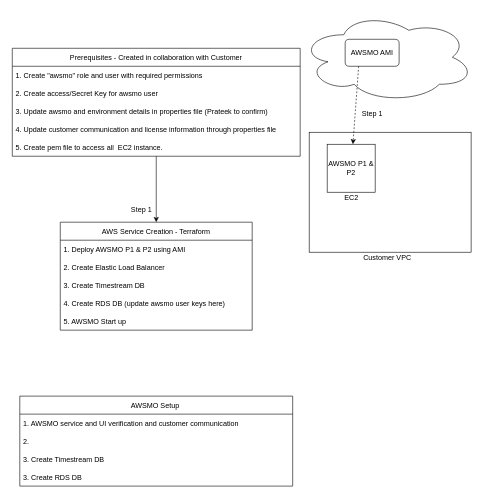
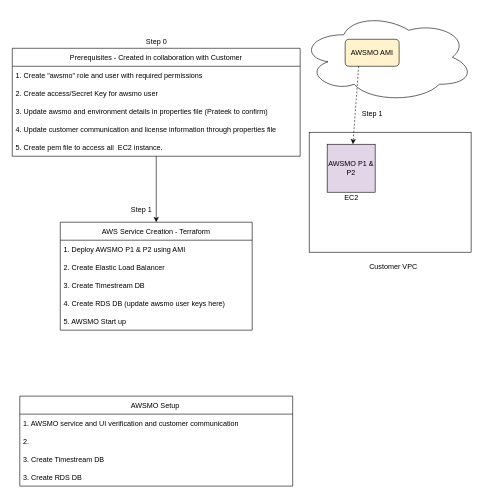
node "Step 0": added
node "AWSMO AMI": fillcolor #ffffff -> #fff2cc
node "AWSMO P1 & P2": fillcolor #ffffff -> #e1d5e7
node "Customer VPC": moved (387, 258) -> (393, 267)
